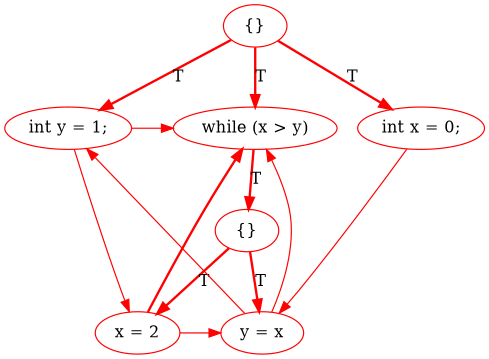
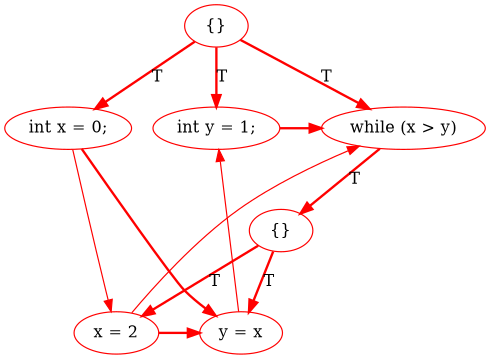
edge "int y = 1;" -> "while (x > y)": style solid -> bold
edge "int y = 1;" -> "x = 2": now "int x = 0;" -> "x = 2"
edge "int x = 0;" -> "y = x": style solid -> bold
edge "x = 2" -> "while (x > y)": style bold -> solid
edge "y = x" -> "while (x > y)": removed
edge "x = 2" -> "y = x": style solid -> bold
